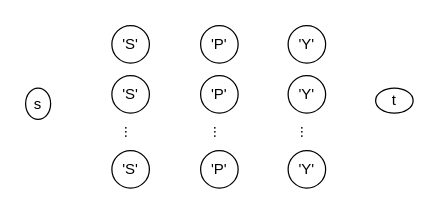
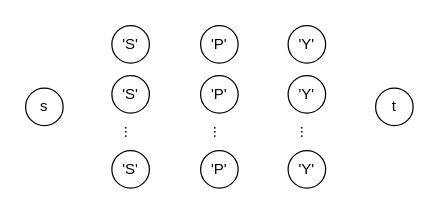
node "t": size 38x25 -> 38x38
node "s": size 25x31 -> 38x38
